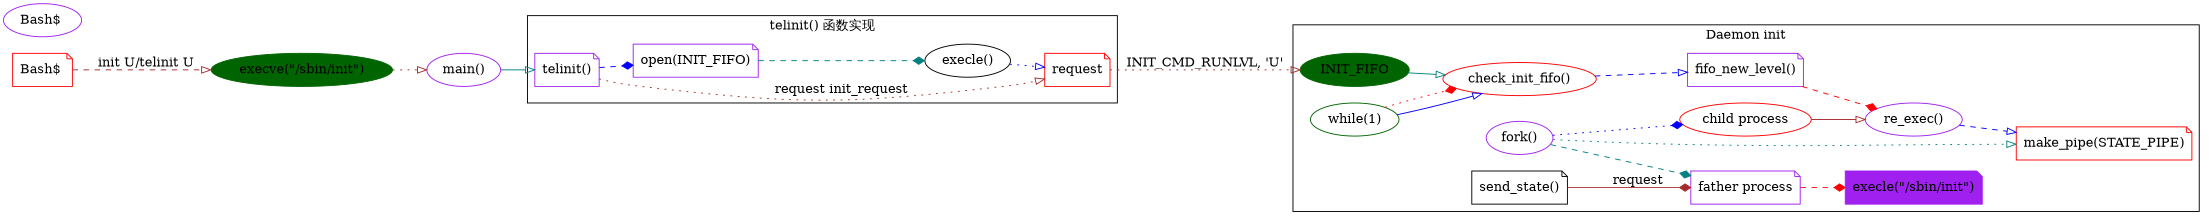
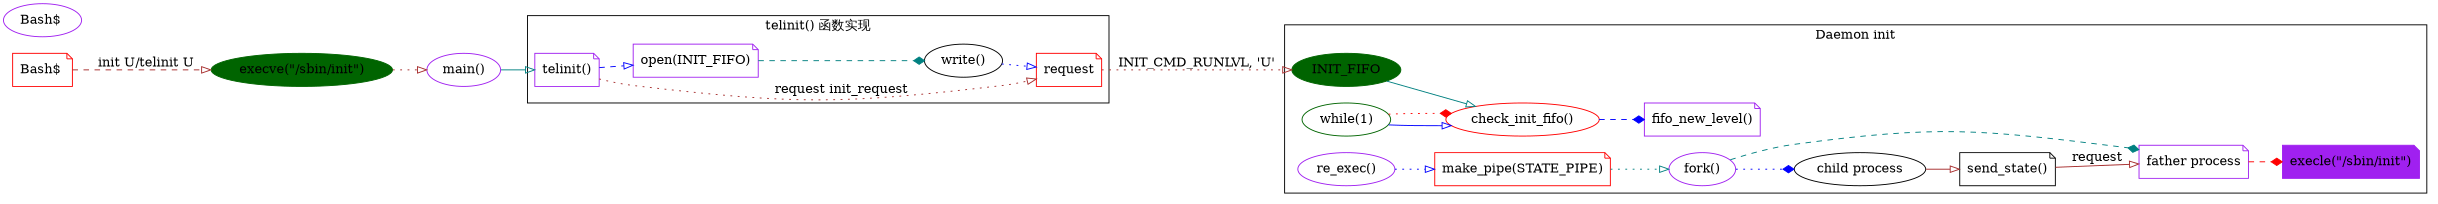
node "execle()": label "execle()" -> "write()"
edge "telinit()" -> "open(INIT_FIFO)": arrowhead diamond -> onormal
edge "check_init_fifo()" -> "fifo_new_level()": arrowhead onormal -> diamond
edge "fifo_new_level()" -> "re_exec()": removed
node "child process": color red -> black
edge "child process" -> "re_exec()": now "child process" -> "send_state()"
edge "re_exec()" -> "make_pipe(STATE_PIPE)": style dashed -> dotted
edge "fork()" -> "make_pipe(STATE_PIPE)": reversed
edge "send_state()" -> "father process": arrowhead diamond -> onormal
